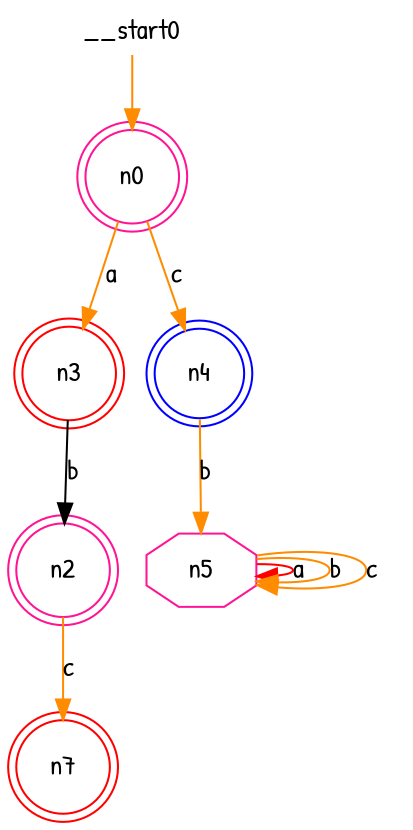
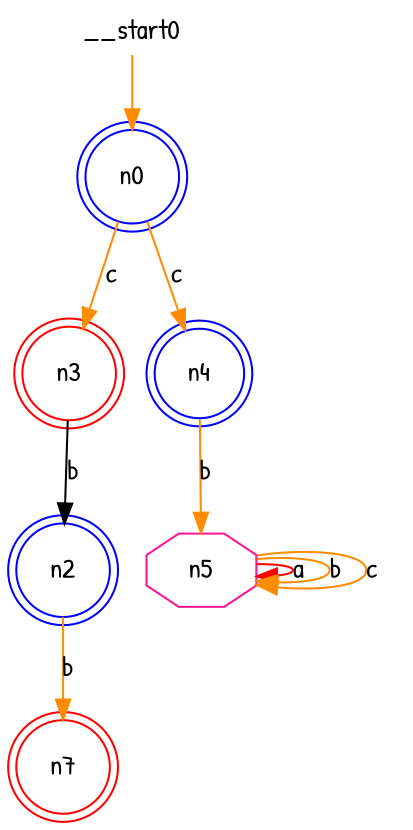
node "n0": color deeppink -> blue
edge "n0" -> "n3": label "a" -> "c"
node "n2": color deeppink -> blue
edge "n2" -> "n7": label "c" -> "b"
